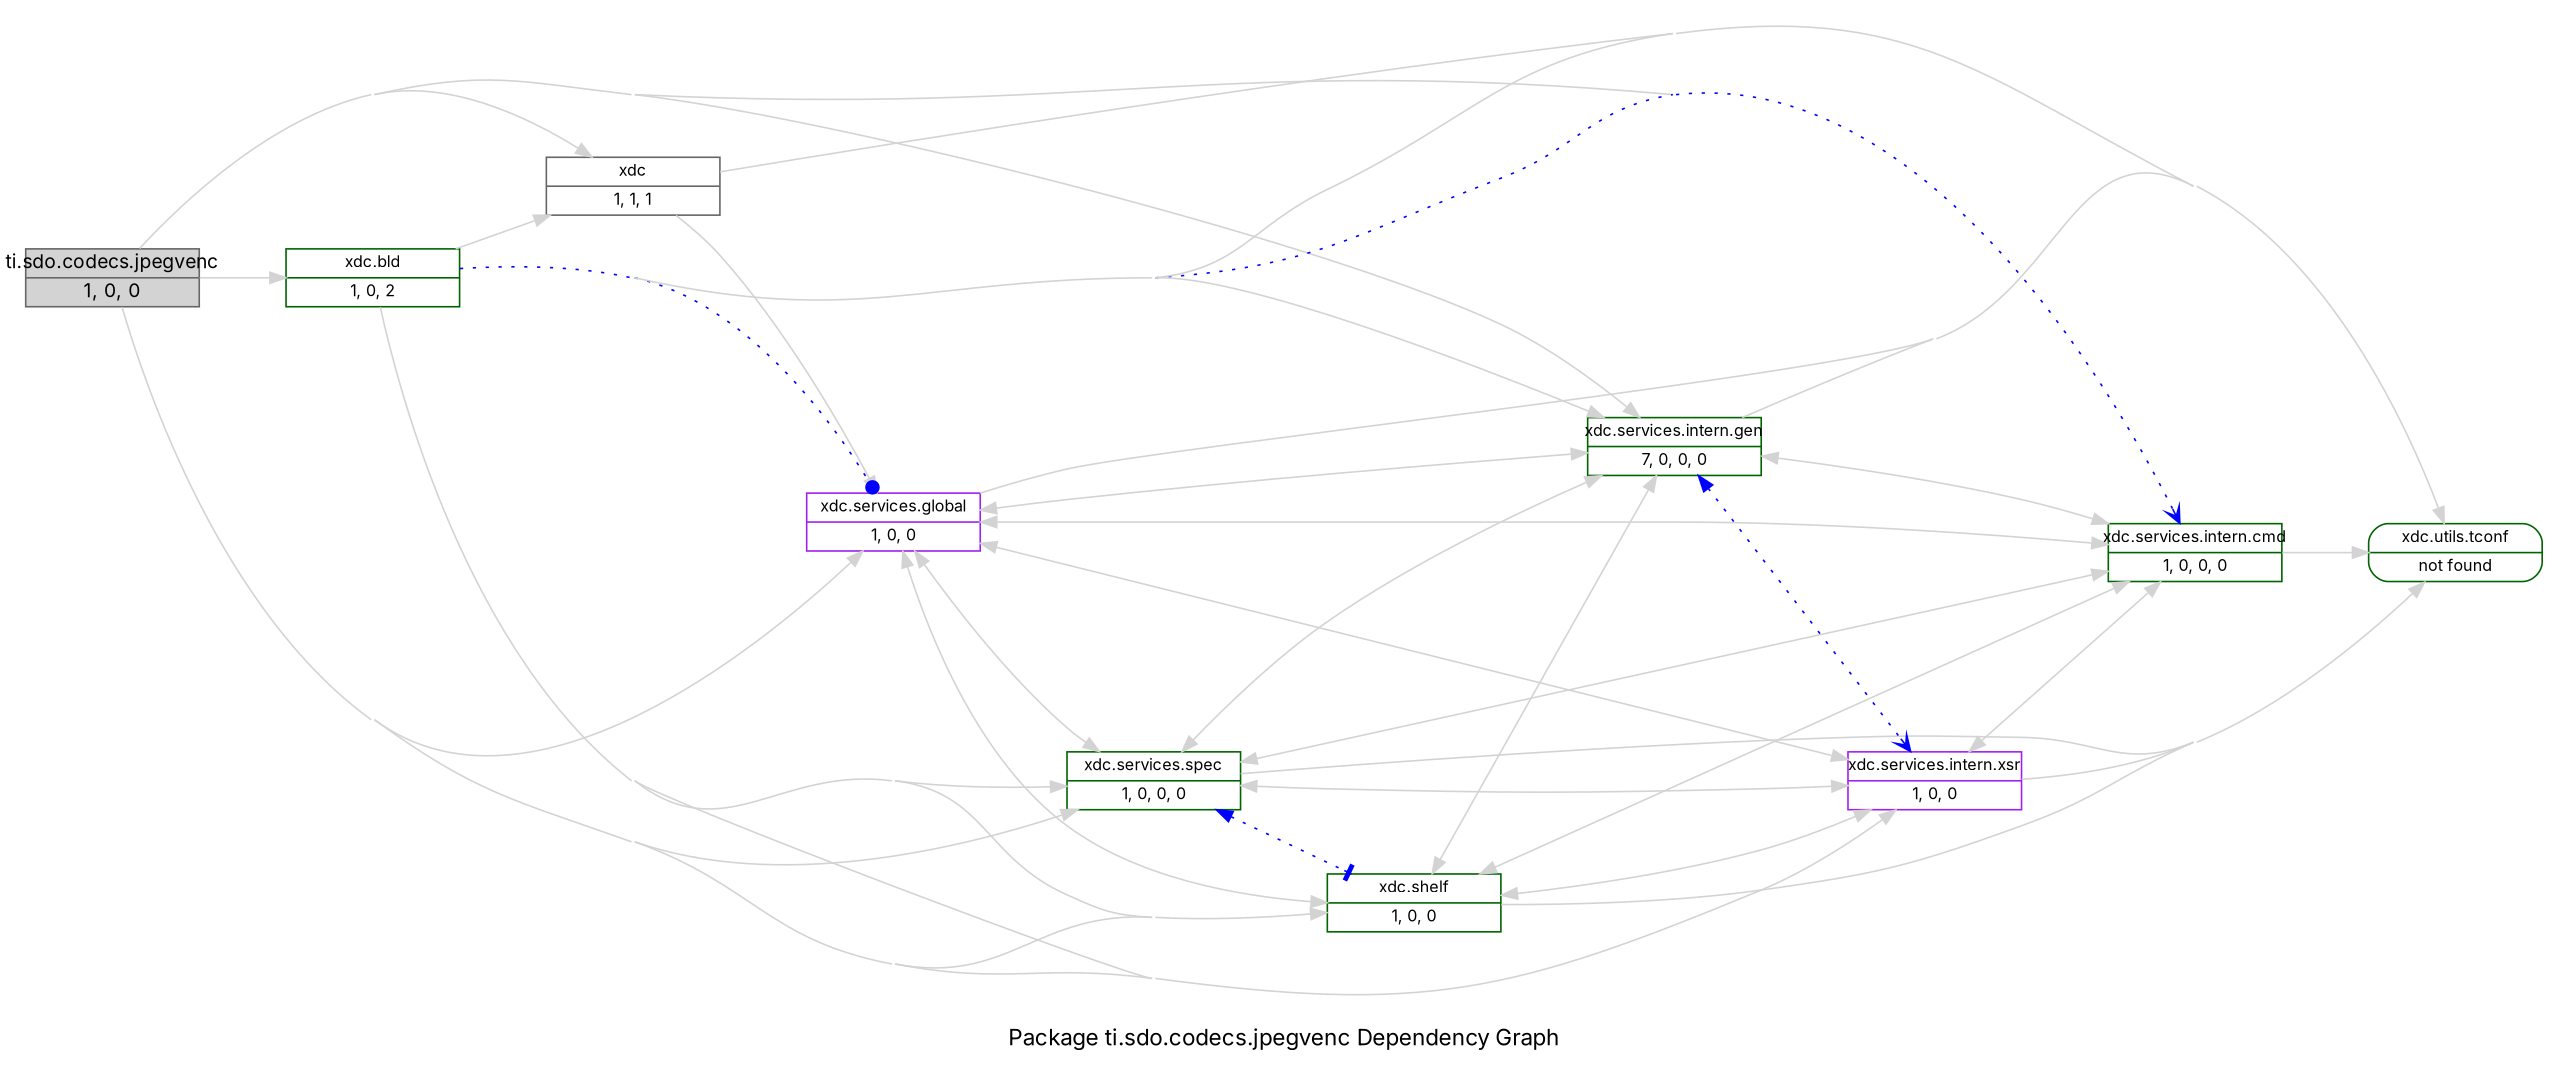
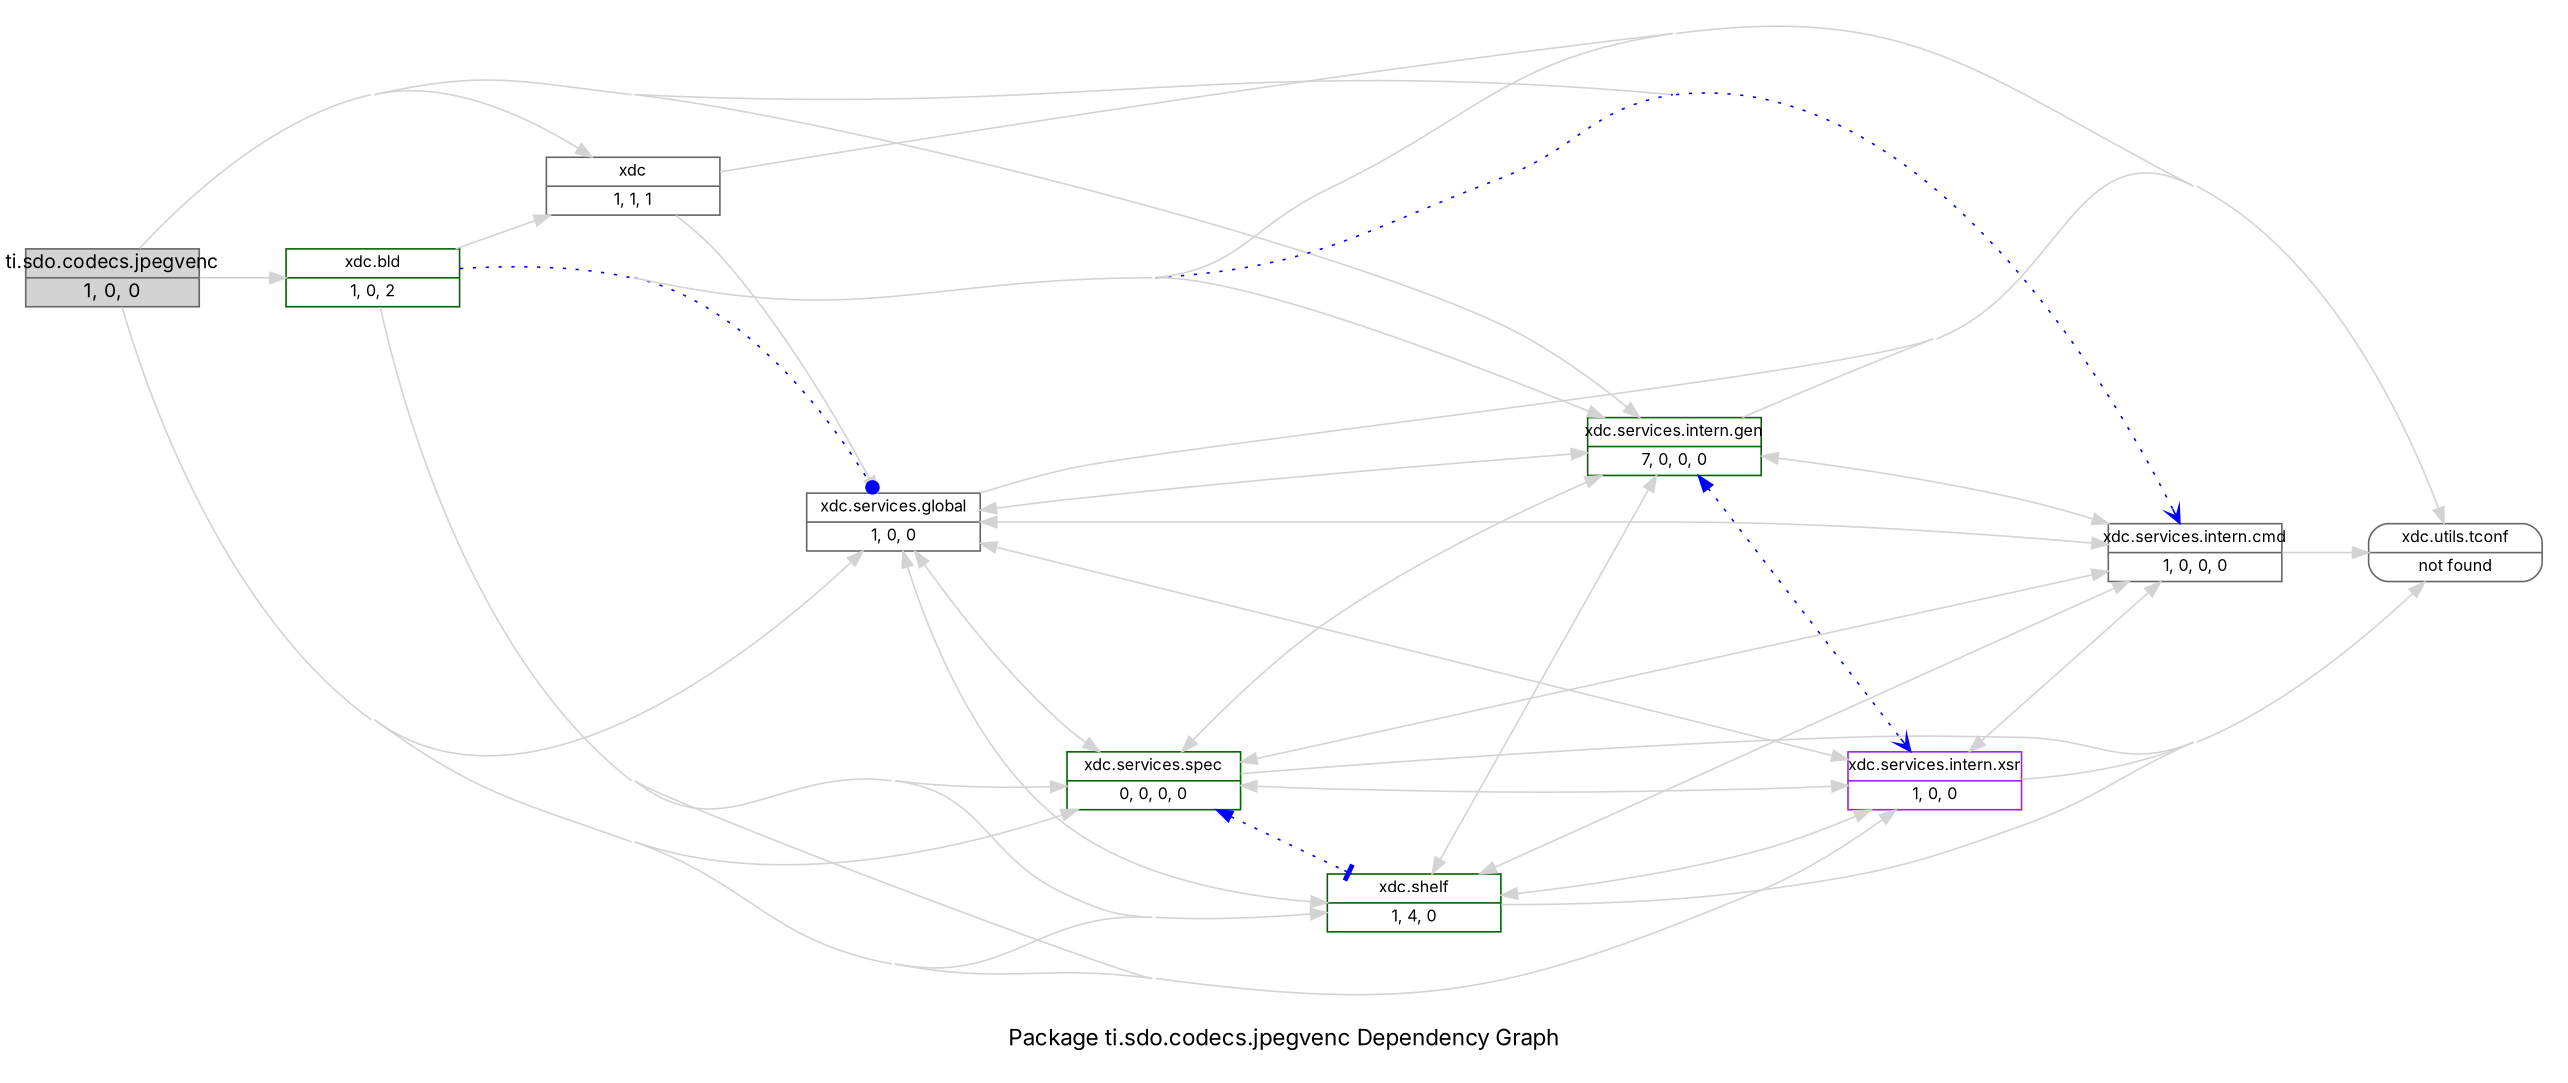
node "xdc.services.global": color purple -> gray40
node "xdc.services.intern.cmd": color darkgreen -> gray40
node "xdc.utils.tconf": color darkgreen -> gray40
node "xdc.services.spec": text "1, 0, 0, 0" -> "0, 0, 0, 0"
node "xdc.shelf": text "1, 0, 0" -> "1, 4, 0"
